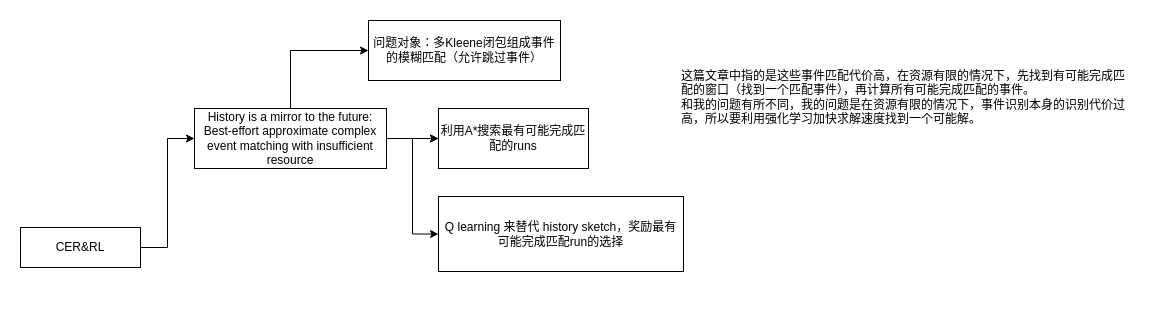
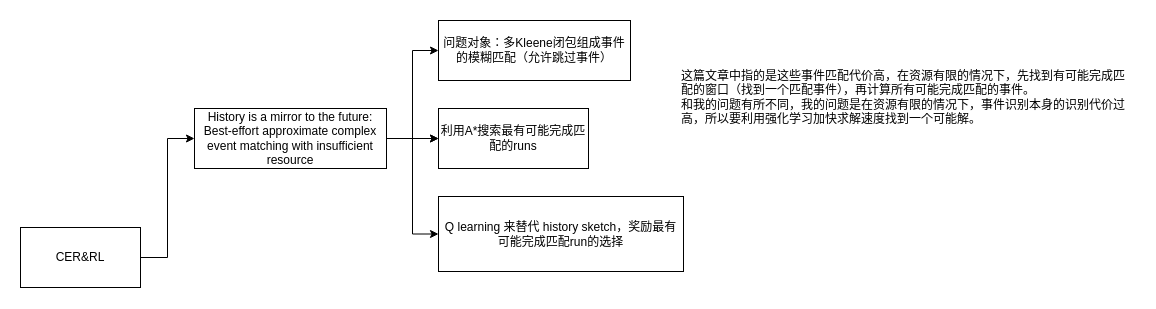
node "问题对象：多Kleene闭包组成事件的模糊匹配（允许跳过事件）": moved (465, 51) -> (535, 51)
node "CER&RL": size 120x40 -> 120x60
